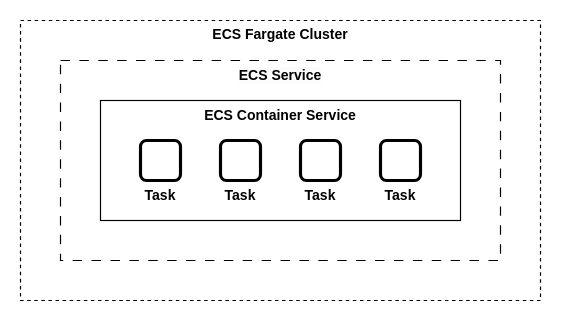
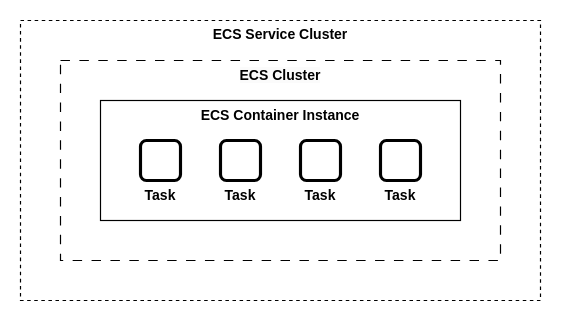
node "ECS Fargate Cluster": label "ECS Fargate Cluster" -> "ECS Service Cluster"
node "ECS Service": label "ECS Service" -> "ECS Cluster"
node "ECS Container Service": label "ECS Container Service" -> "ECS Container Instance"
